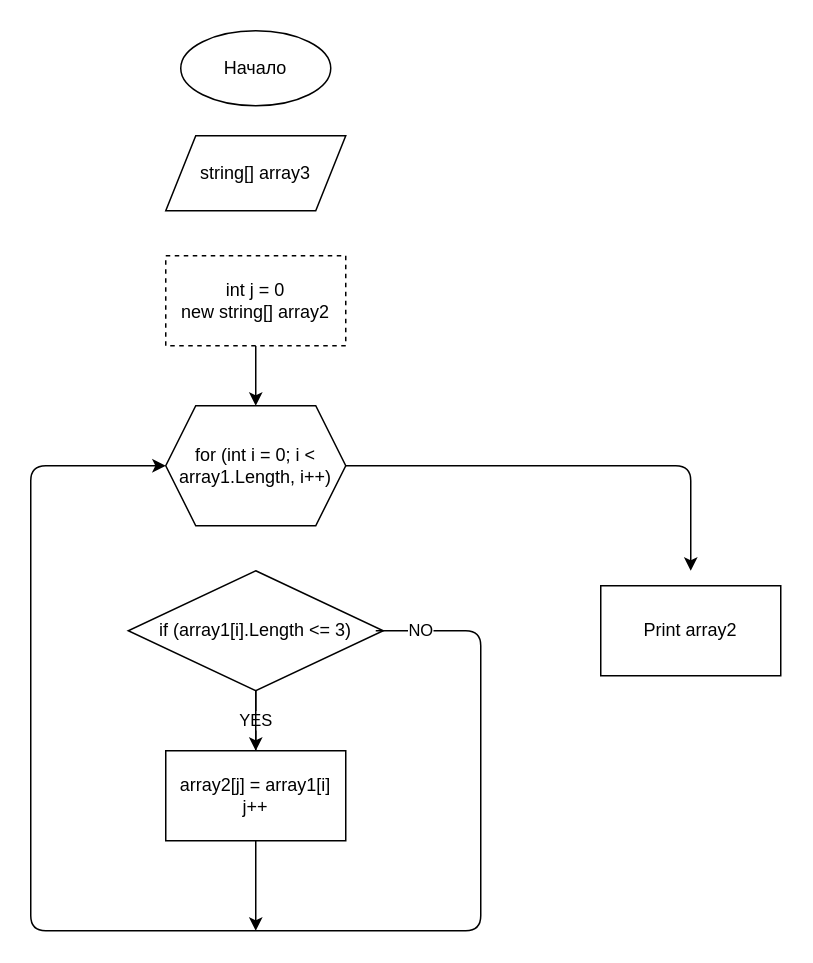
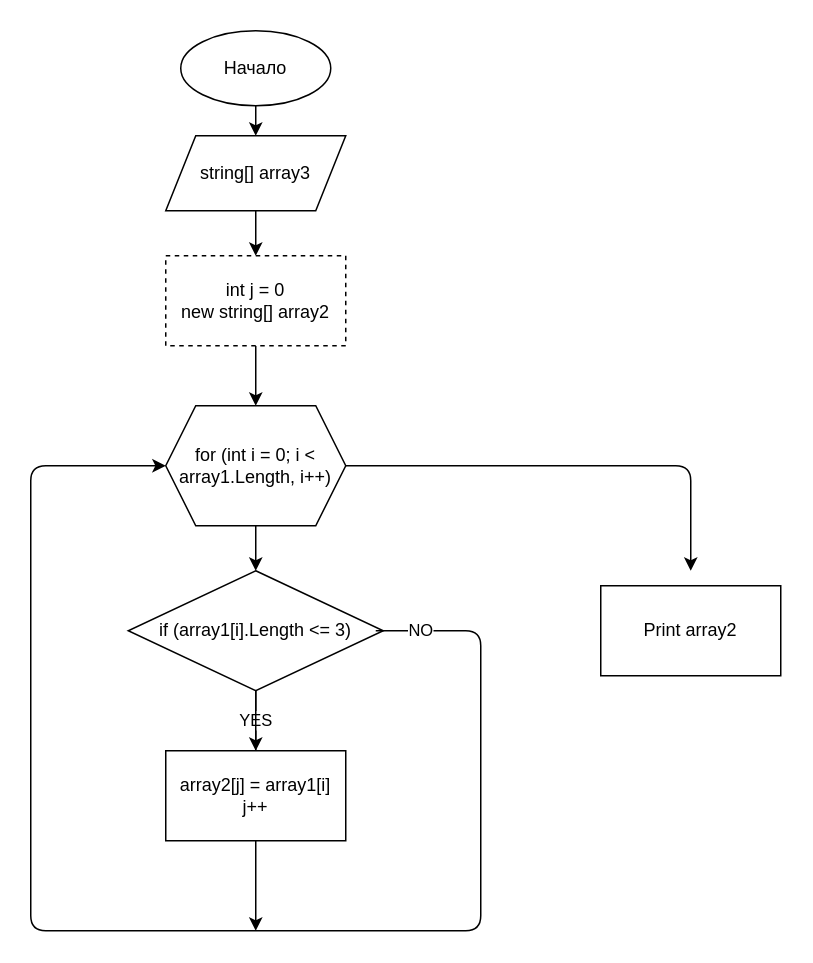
edge "Начало" -> "string[] array3": added
edge "string[] array3" -> "int j = 0 new string[] array2": added
edge "for (int i = 0; i < array1.Length, i++)" -> "if (array1[i].Length <= 3)": added
